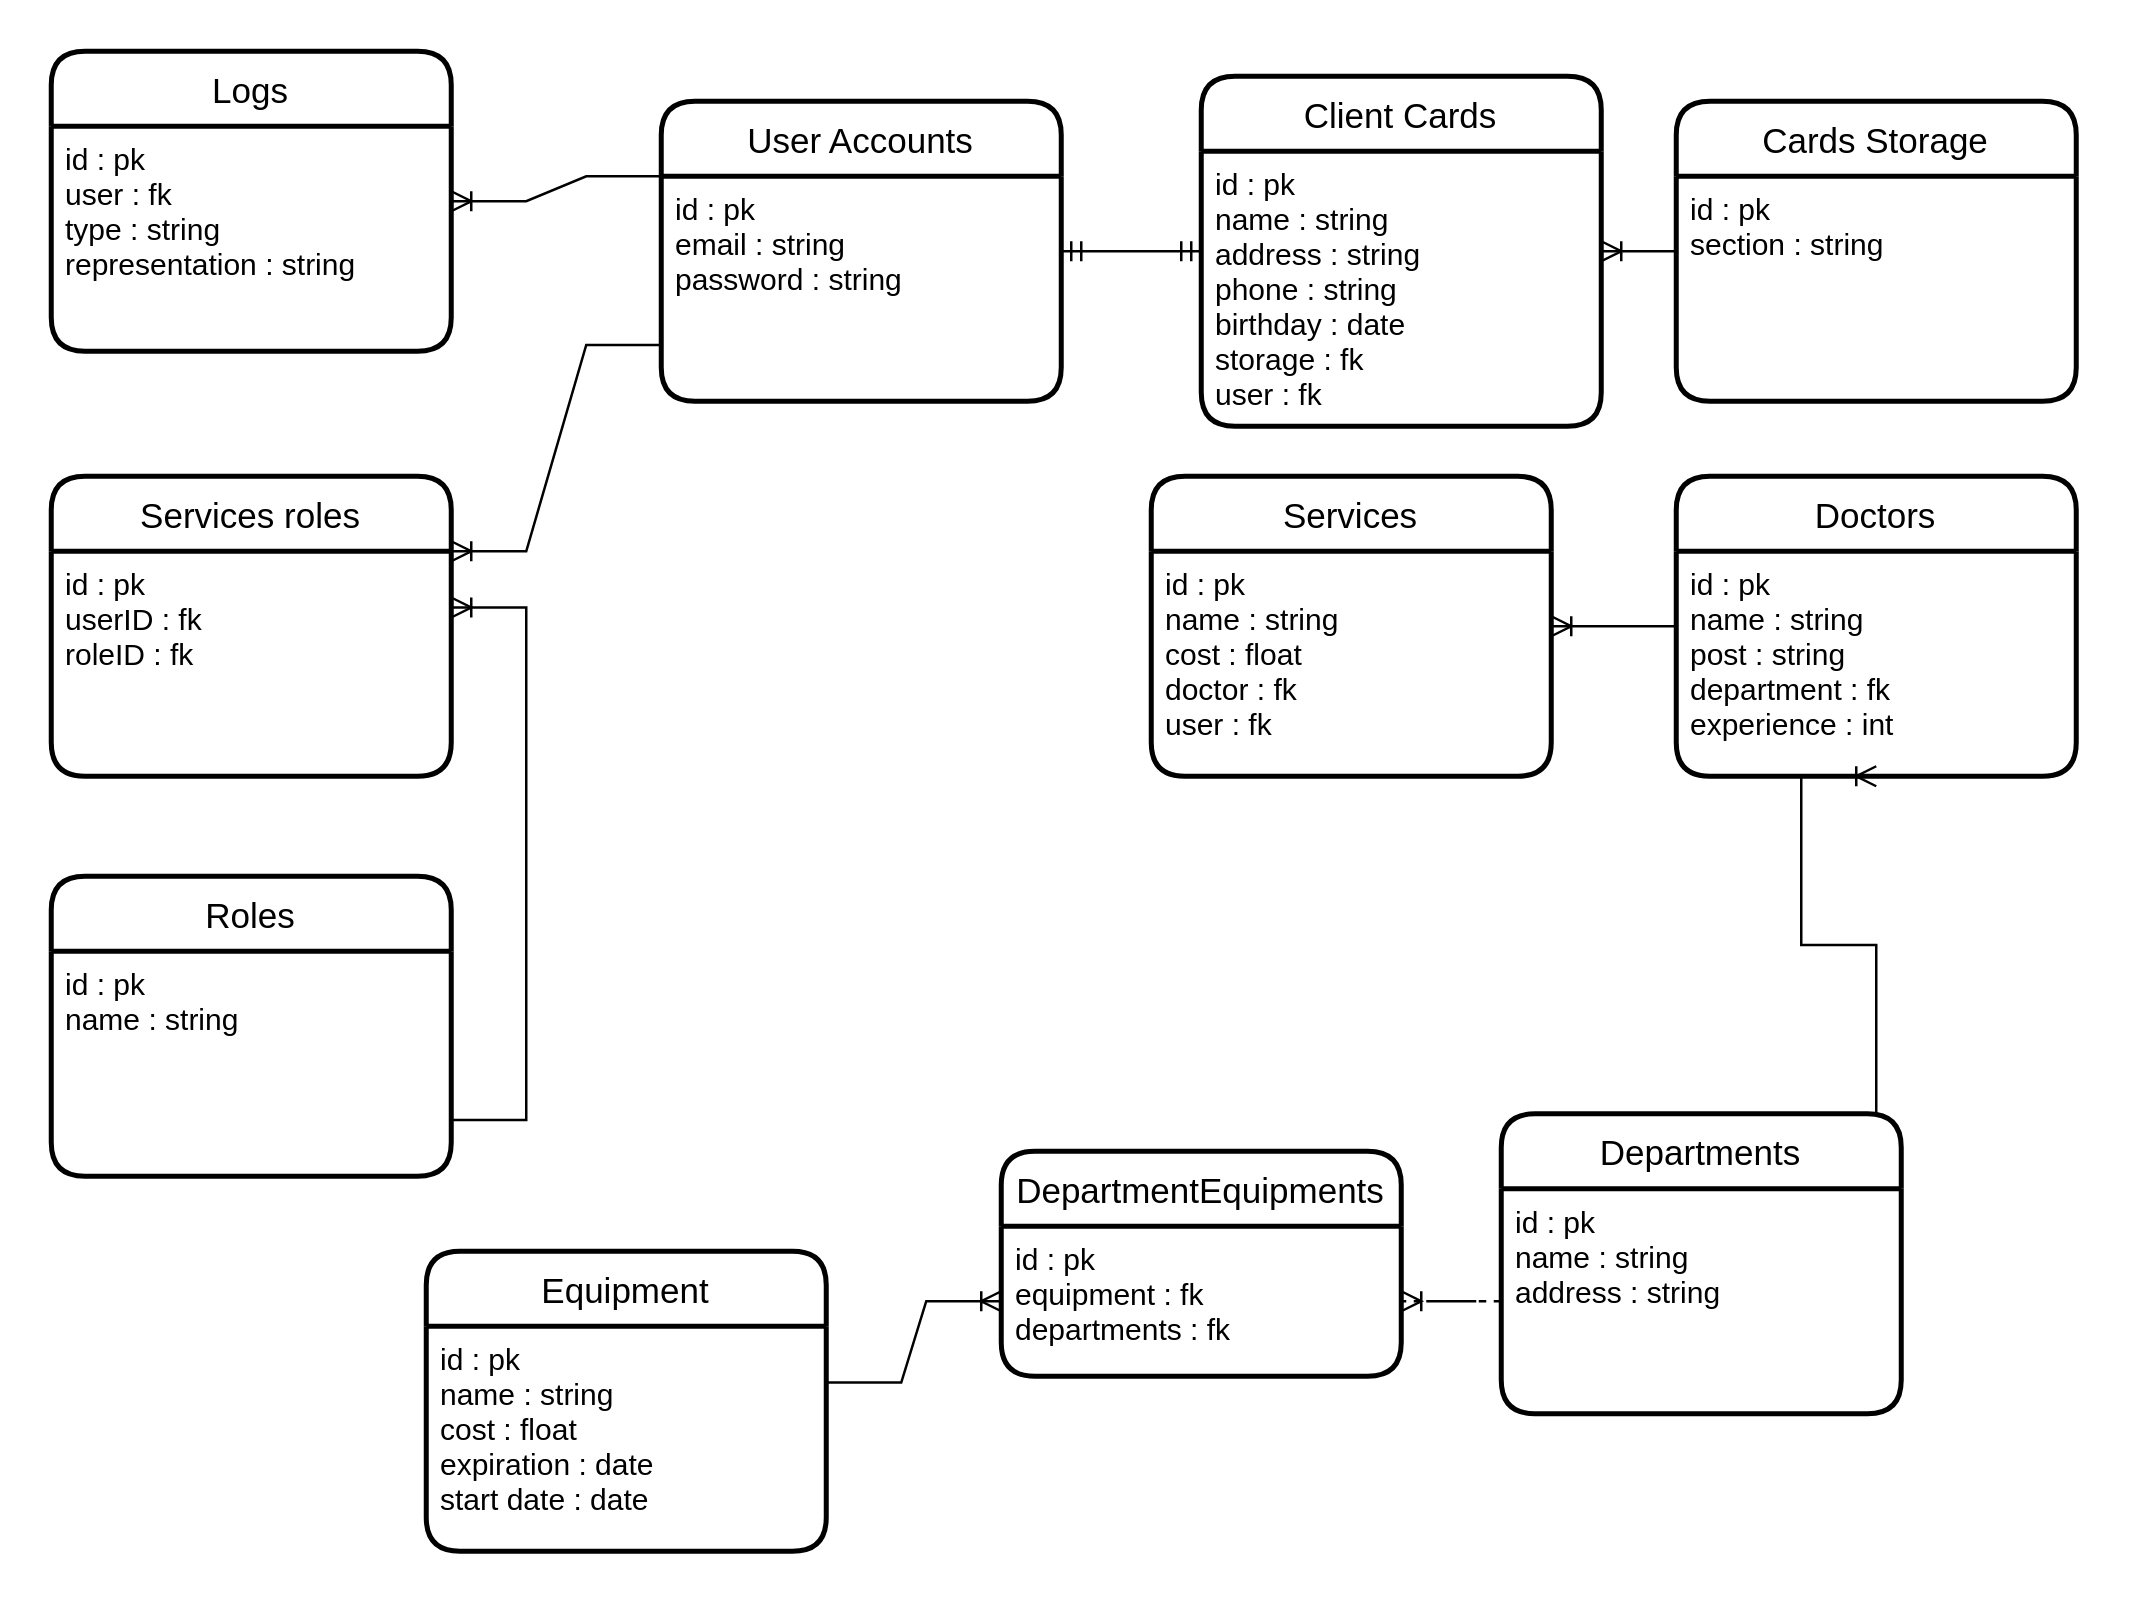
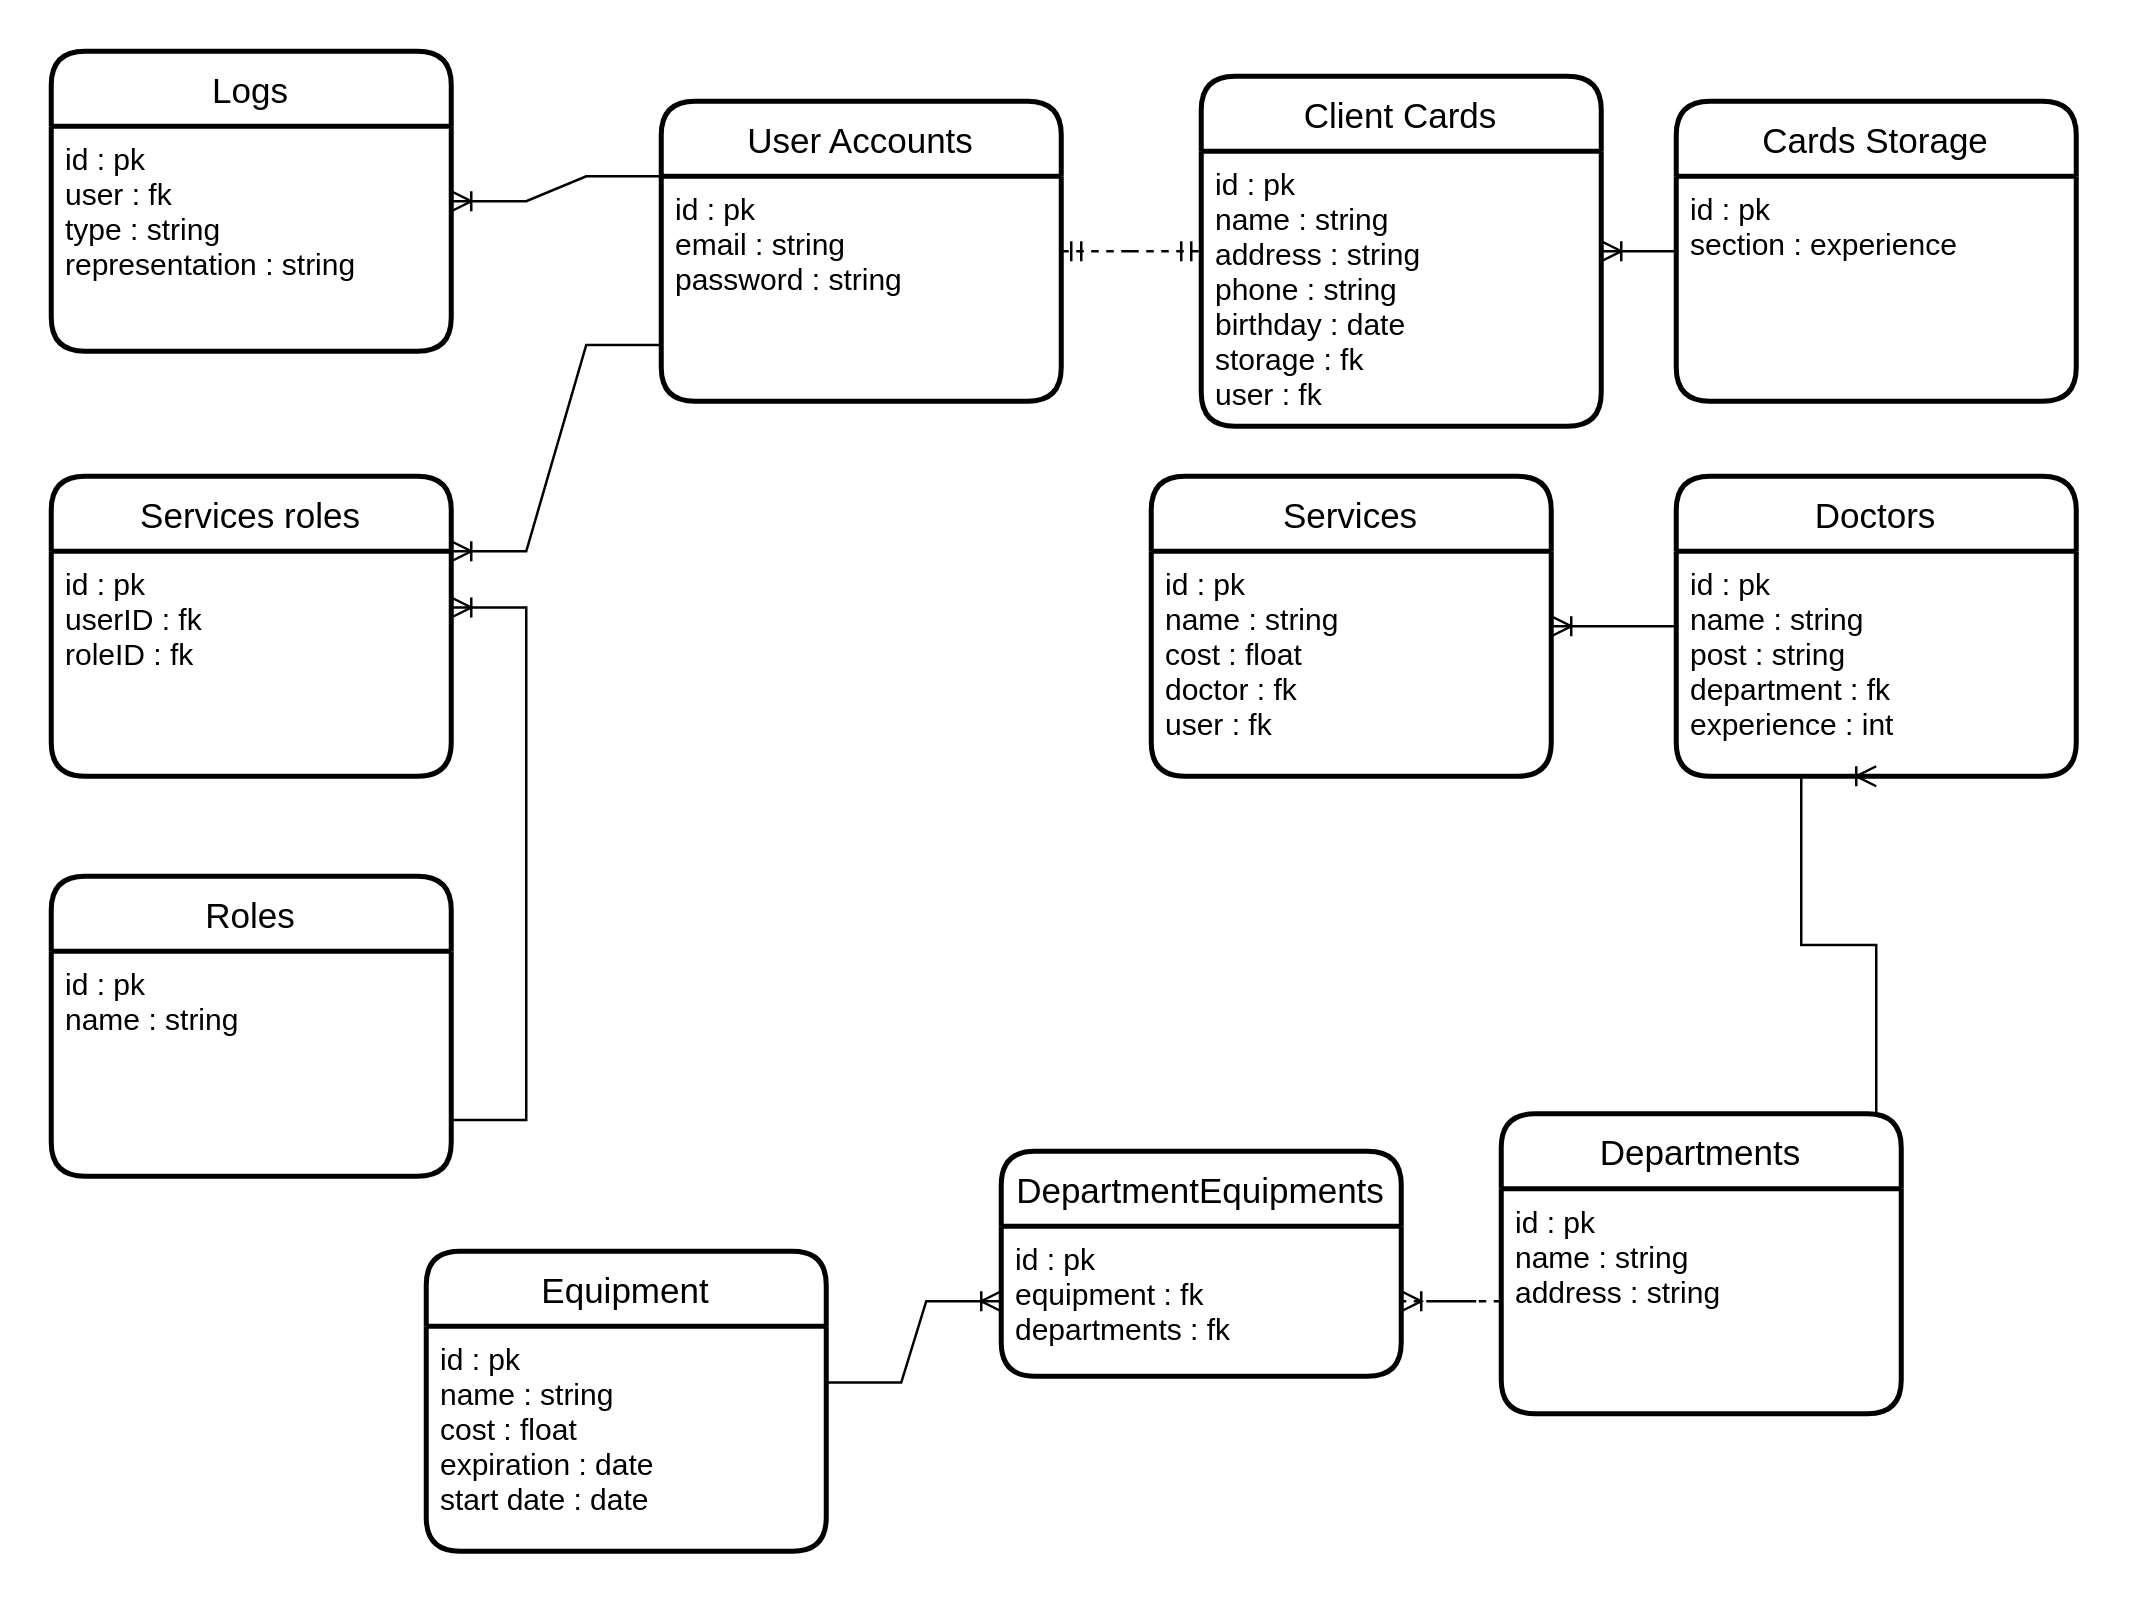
node "id : pk section : string": label "id : pk section : string" -> "id : pk section : experience"
edge "User Accounts" -- "Client Cards": style solid -> dashed
